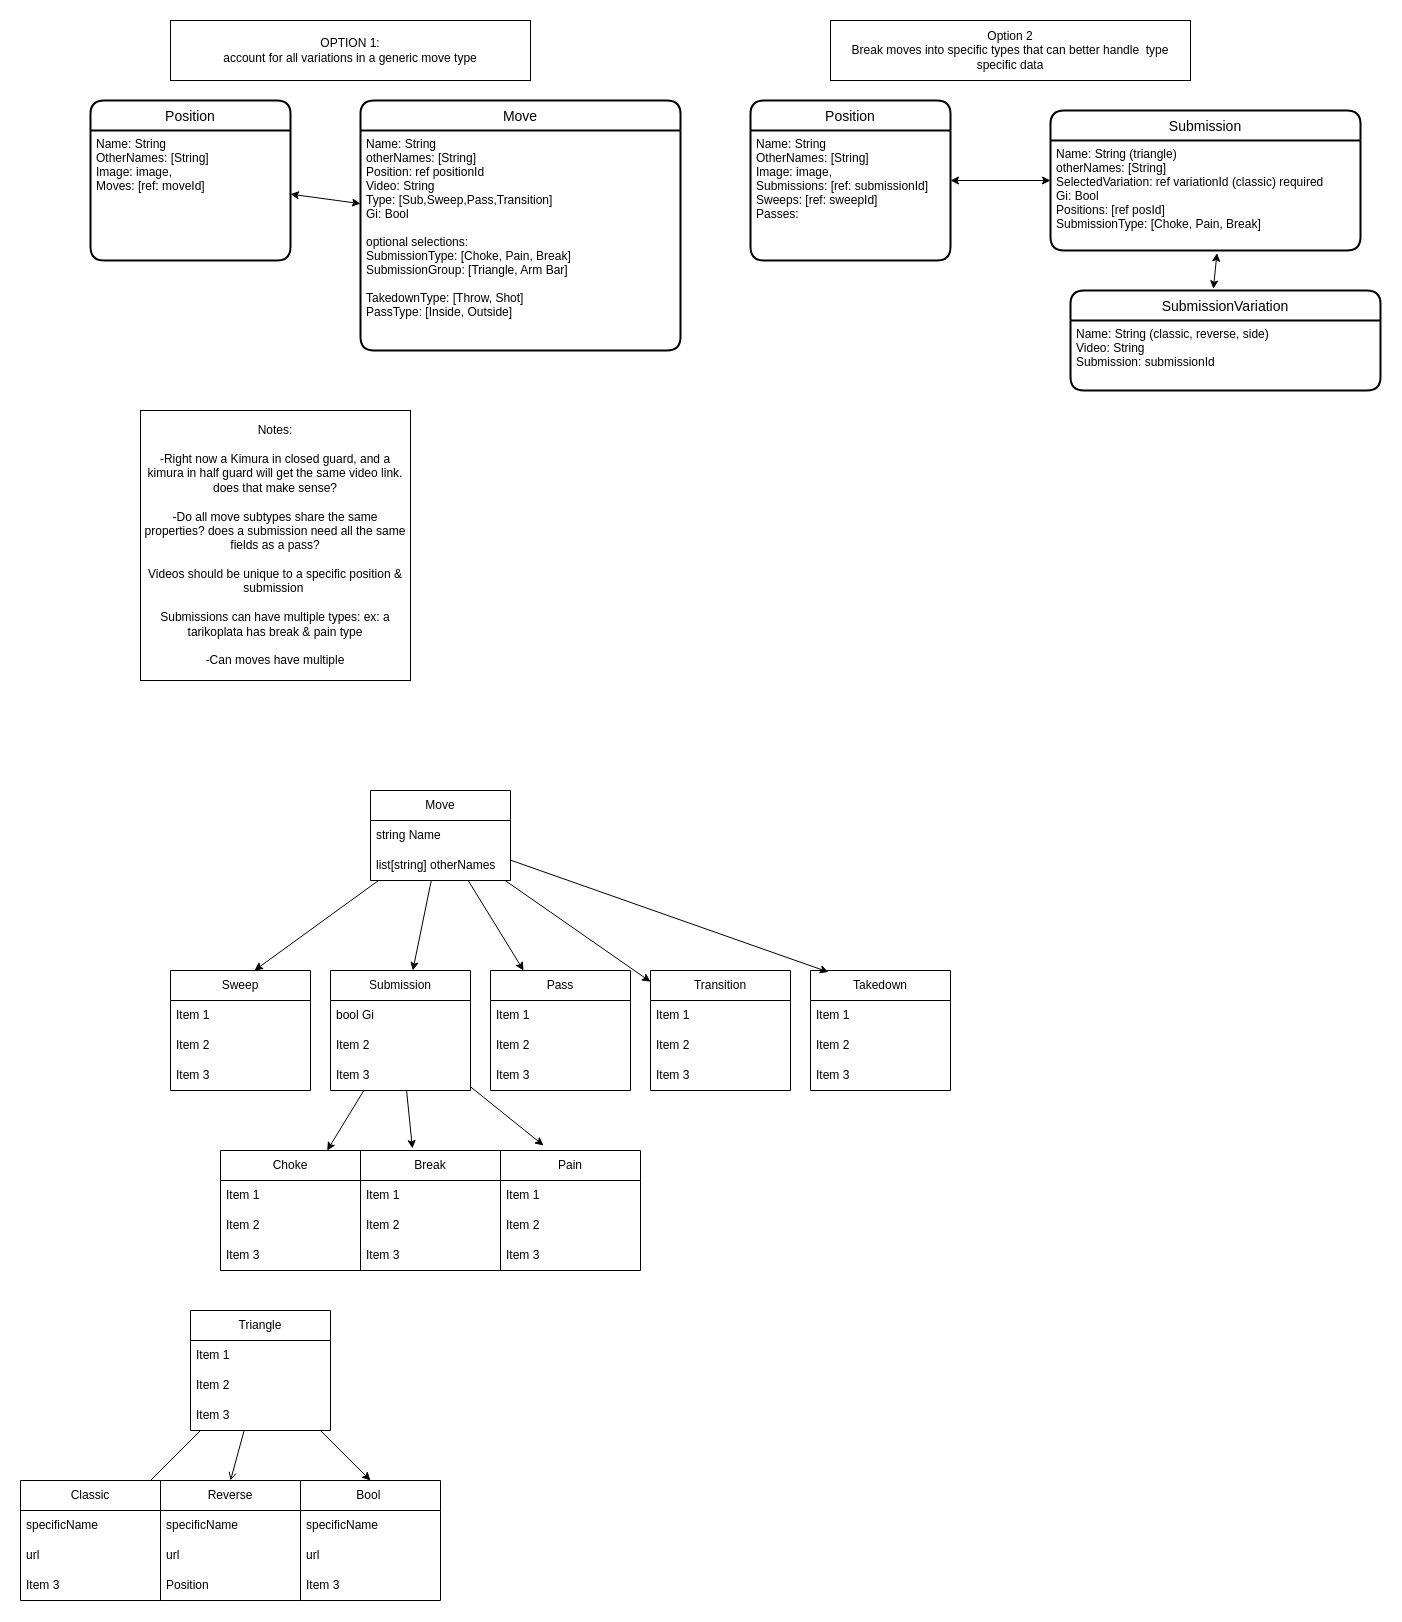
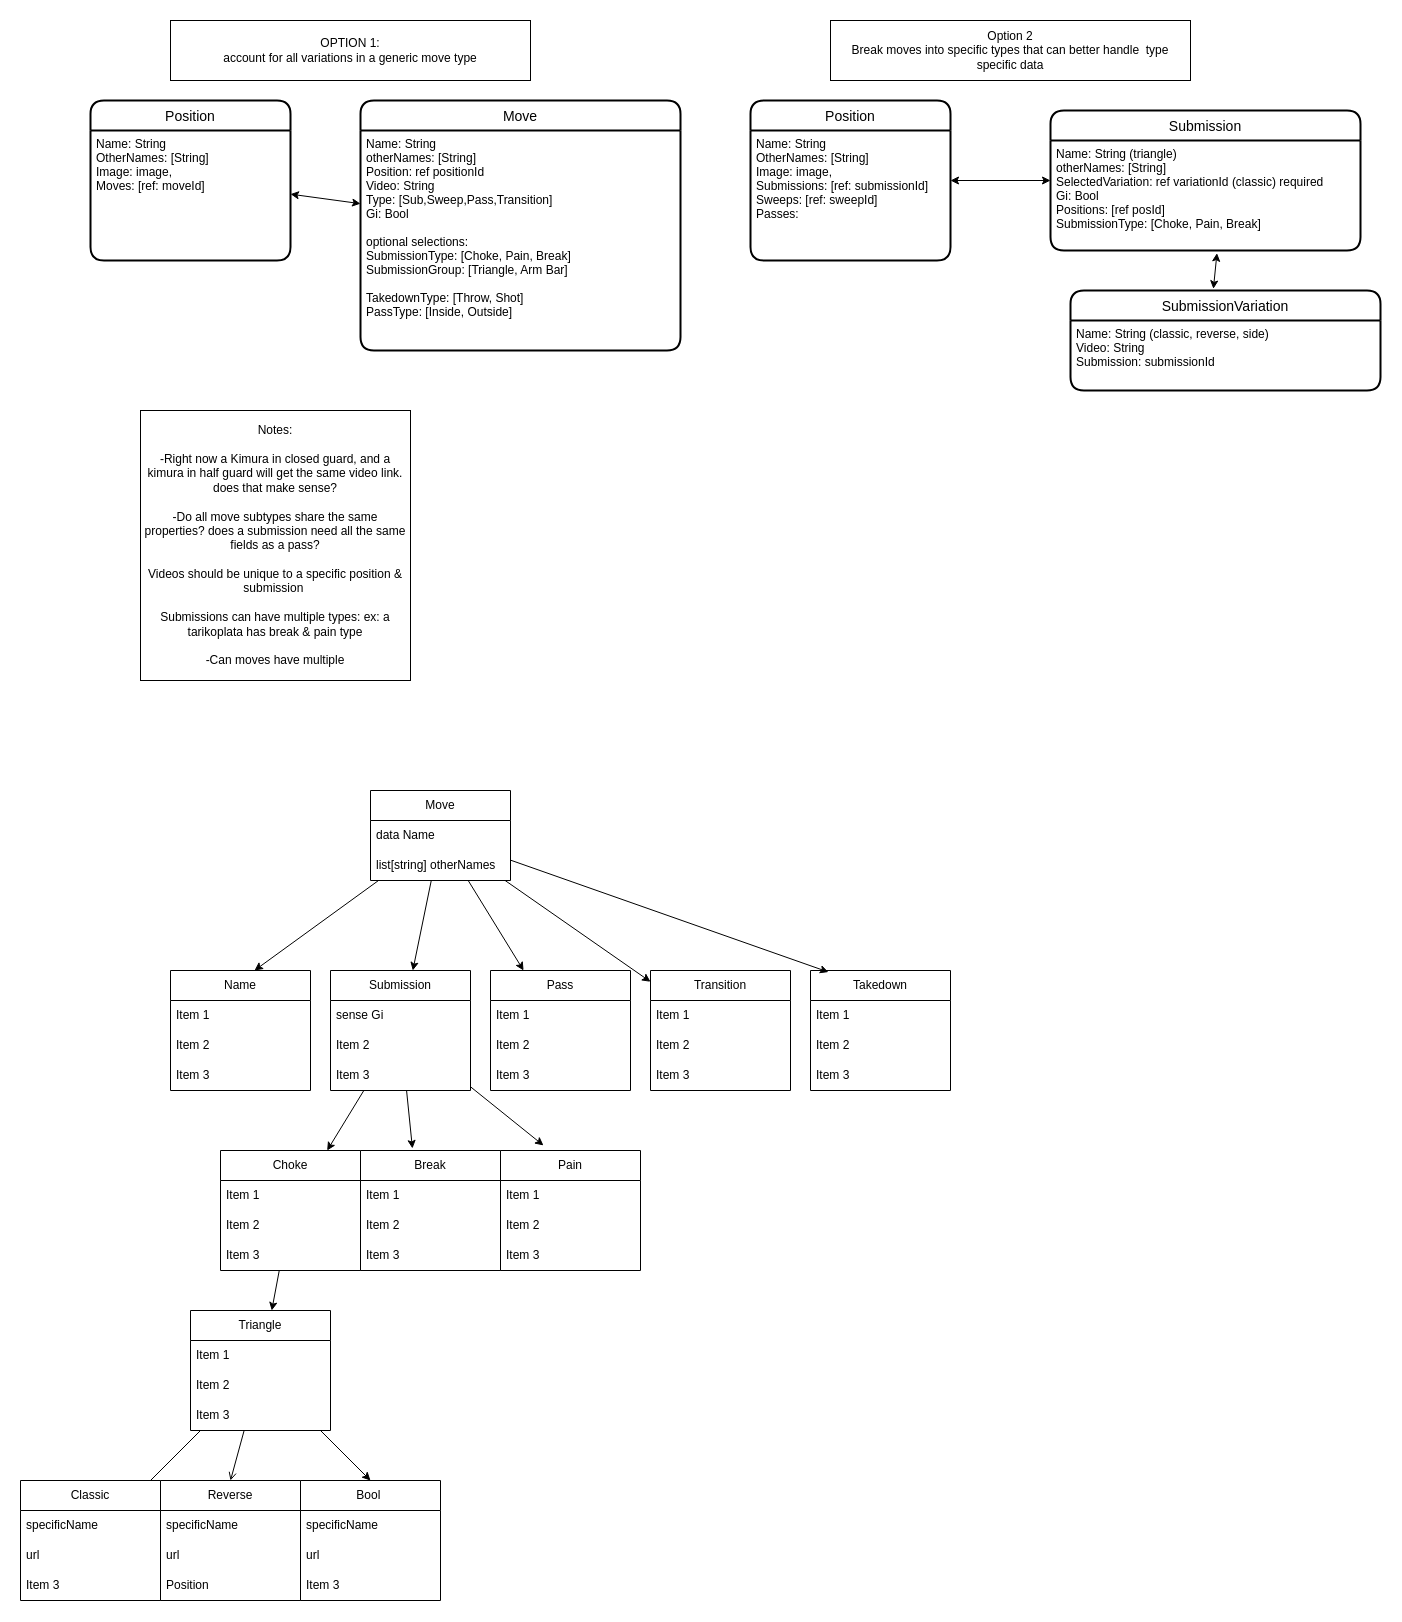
node "string Name": label "string Name" -> "data Name"
node "Sweep": label "Sweep" -> "Name"
node "bool Gi": label "bool Gi" -> "sense Gi"
edge "Choke" -> "Triangle": added
